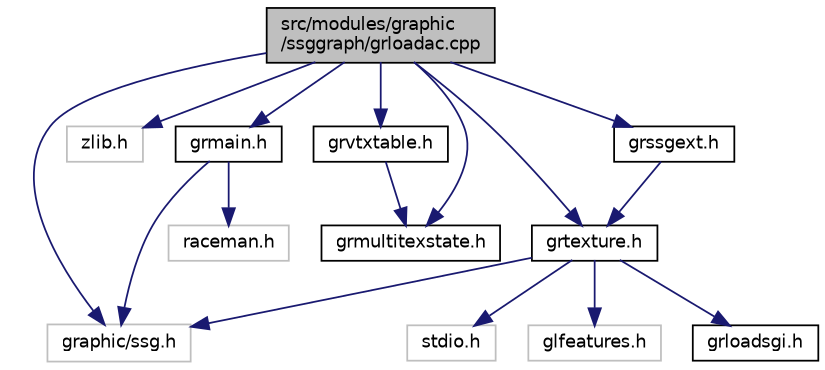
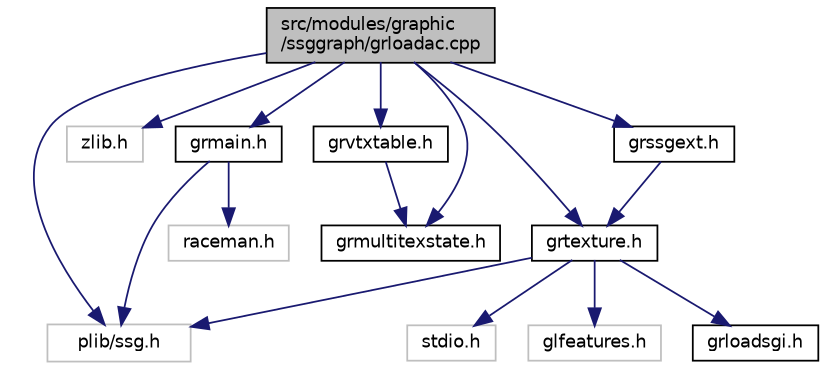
node "graphic/ssg.h": label "graphic/ssg.h" -> "plib/ssg.h"
